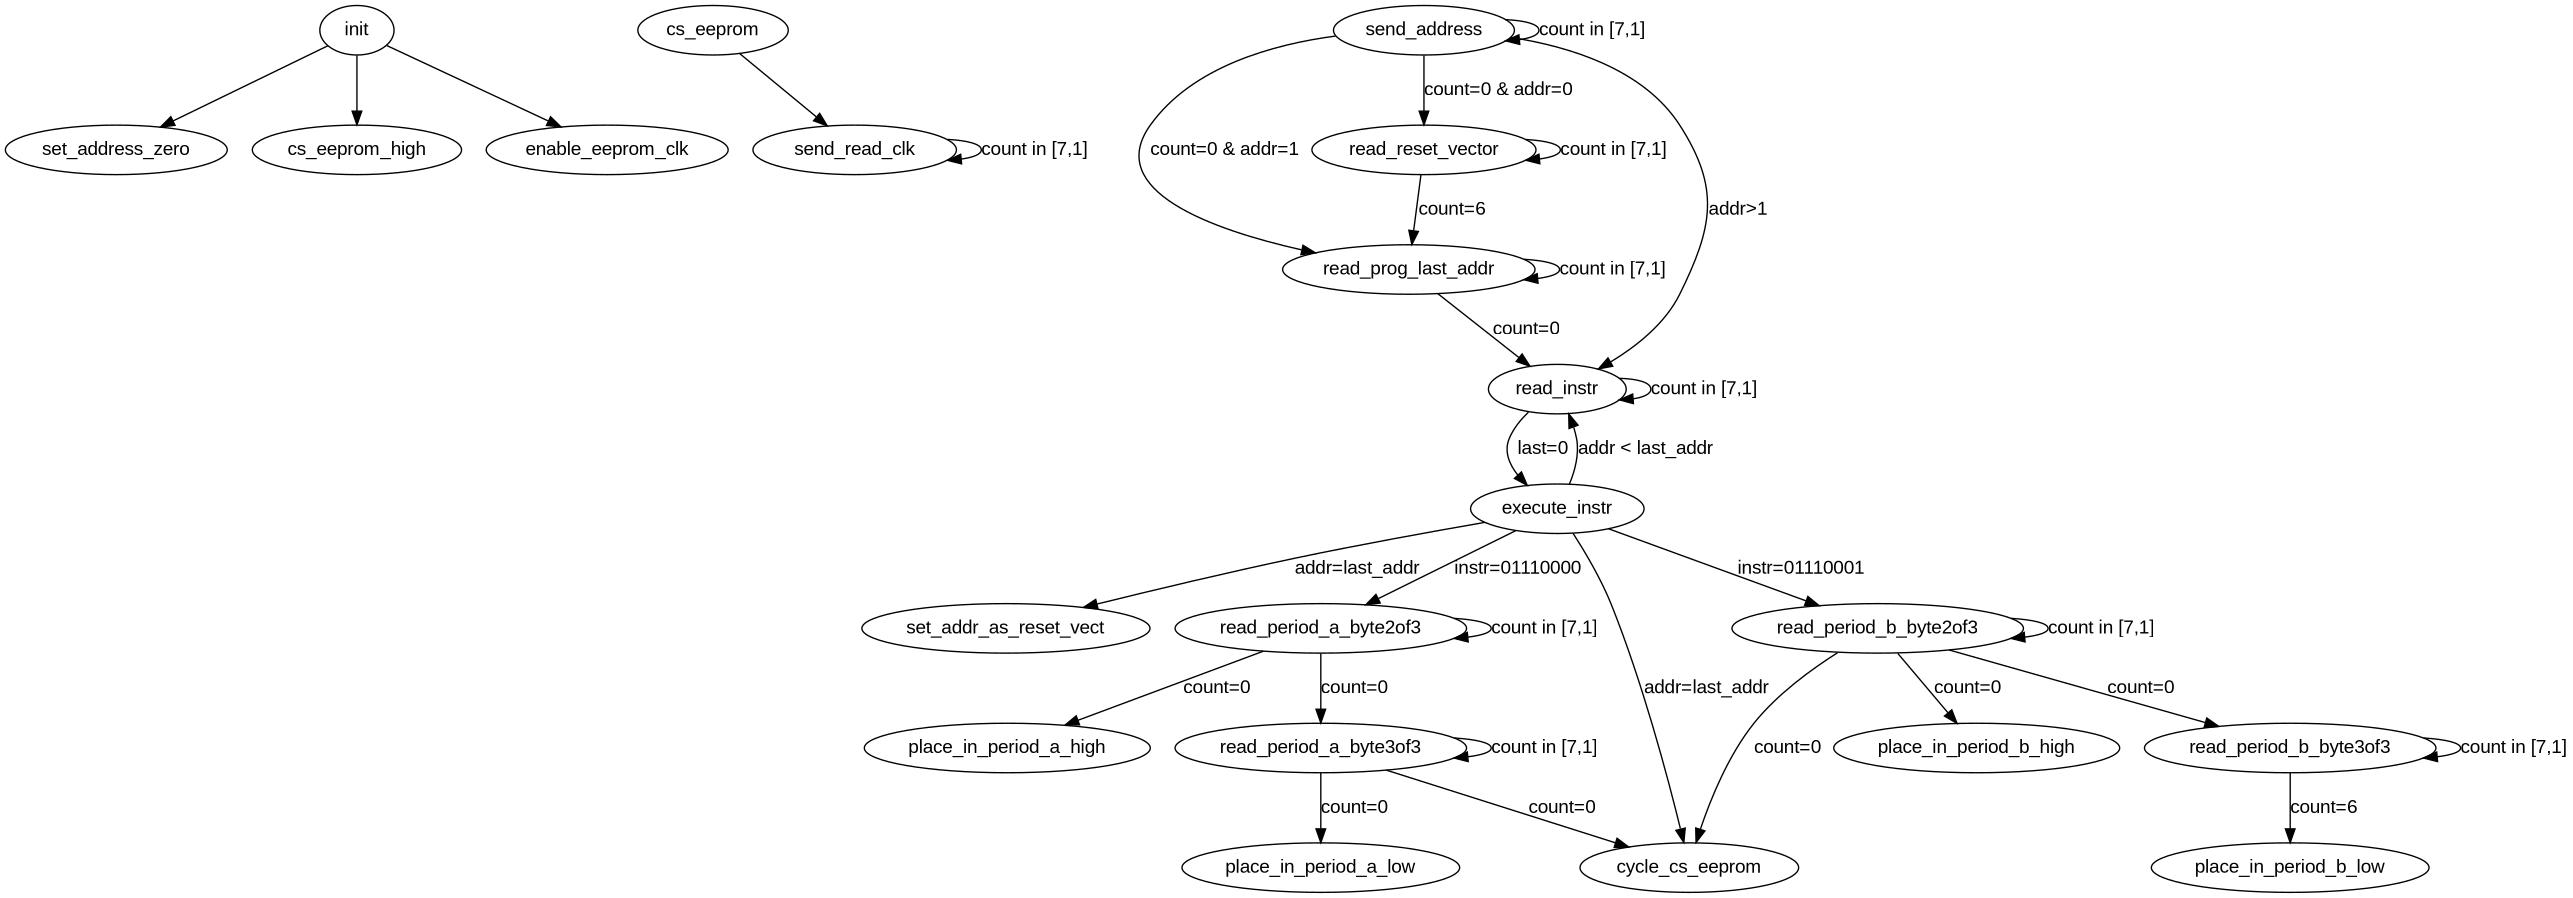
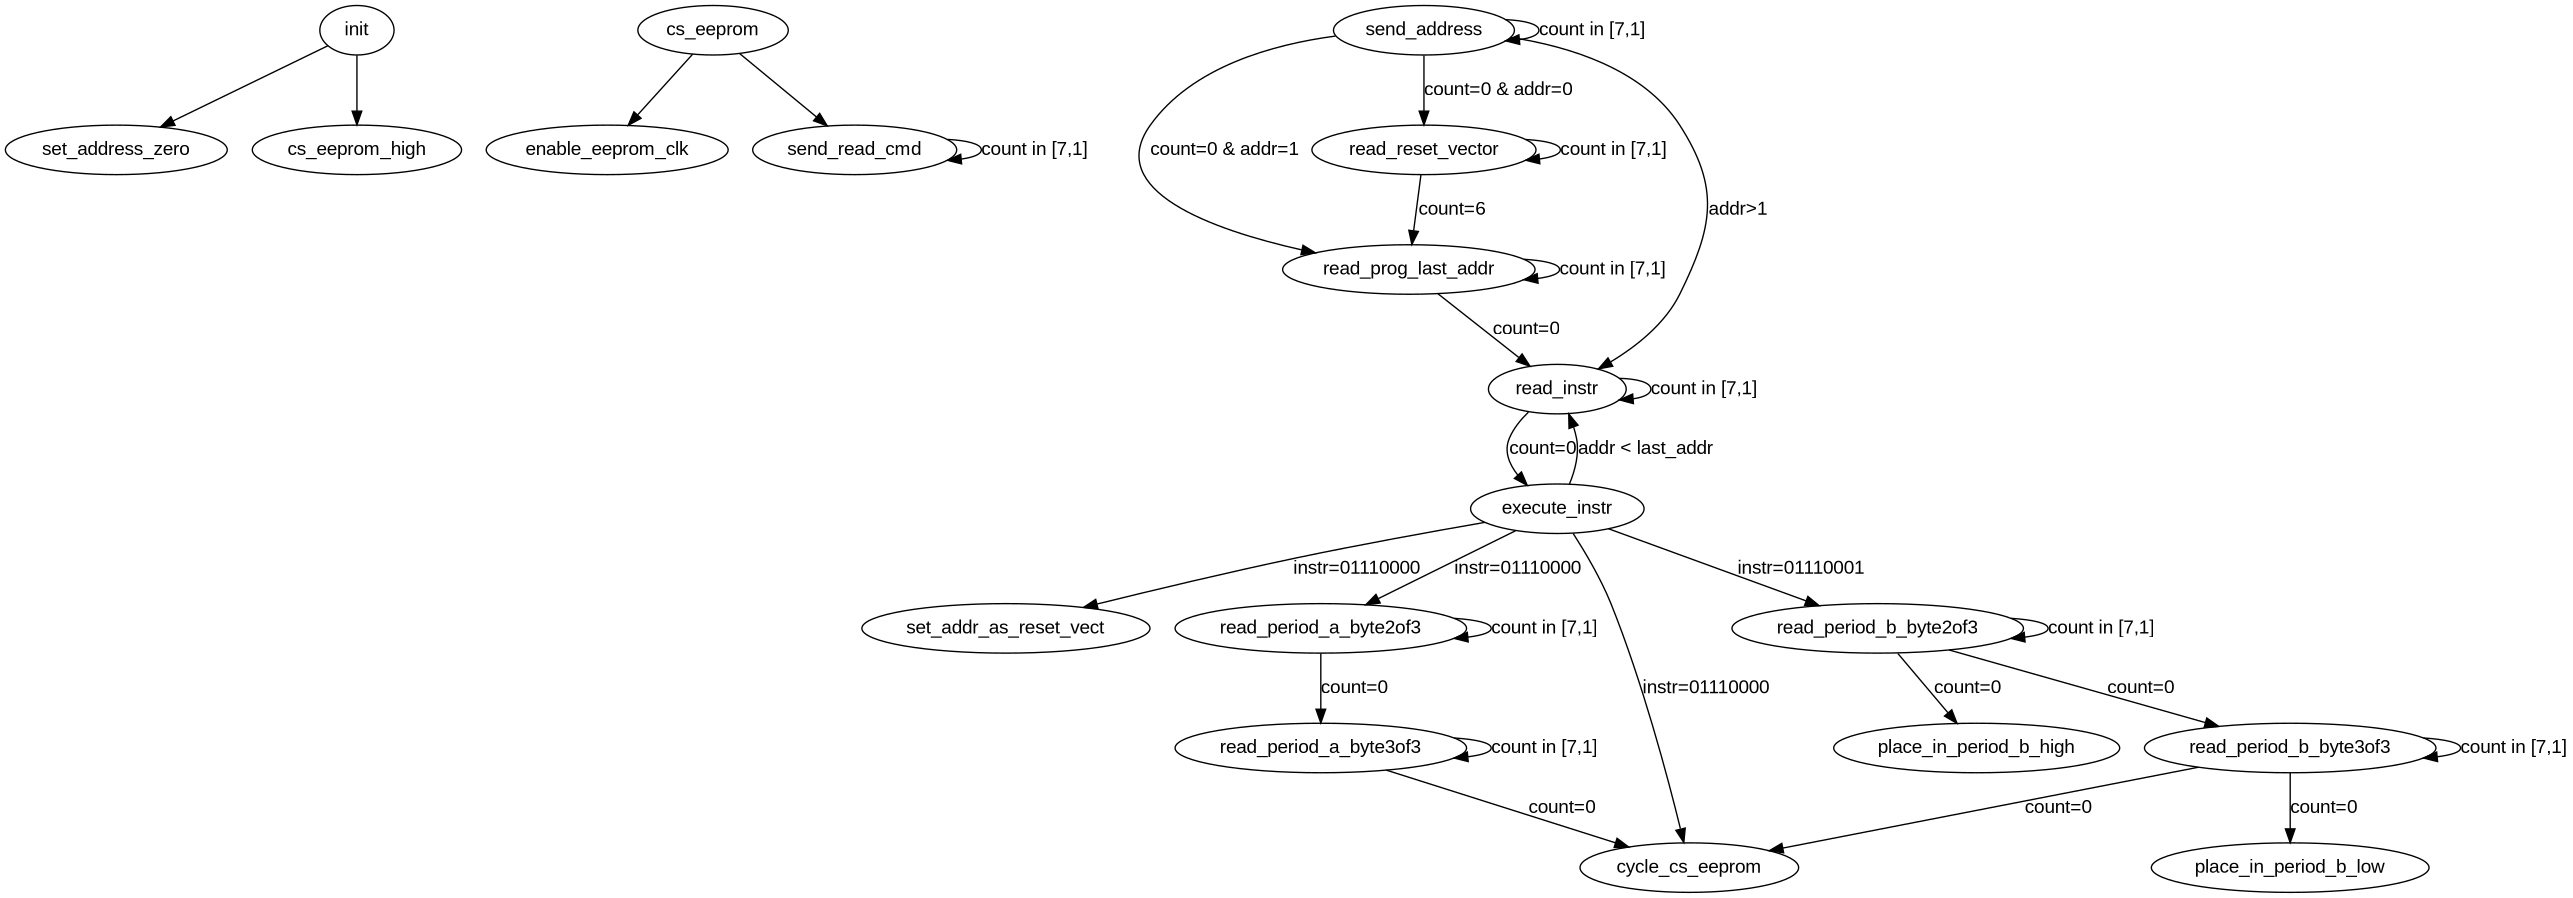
edge "init" -> "enable_eeprom_clk": now "cs_eeprom" -> "enable_eeprom_clk"
node "send_read_clk": label "send_read_clk" -> "send_read_cmd"
edge "read_instr" -> "execute_instr": label "last=0" -> "count=0"
edge "execute_instr" -> "set_addr_as_reset_vect": label "addr=last_addr" -> "instr=01110000"
edge "execute_instr" -> "cycle_cs_eeprom": label "addr=last_addr" -> "instr=01110000"
edge "read_period_b_byte2of3" -> "cycle_cs_eeprom": now "read_period_b_byte3of3" -> "cycle_cs_eeprom"
node "place_in_period_a_high": removed
edge "read_period_b_byte3of3" -> "place_in_period_b_low": label "count=6" -> "count=0"
node "place_in_period_a_low": removed
